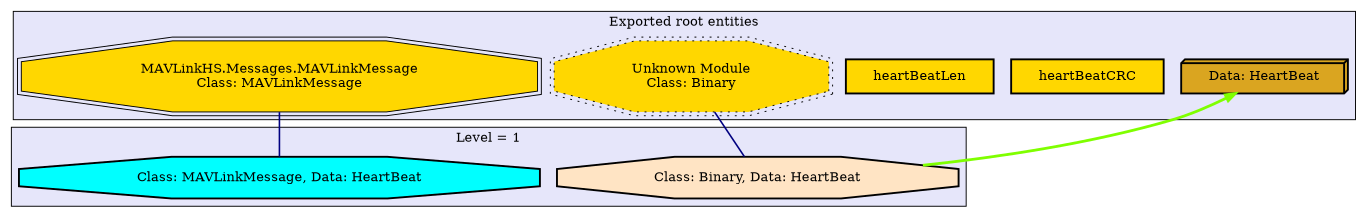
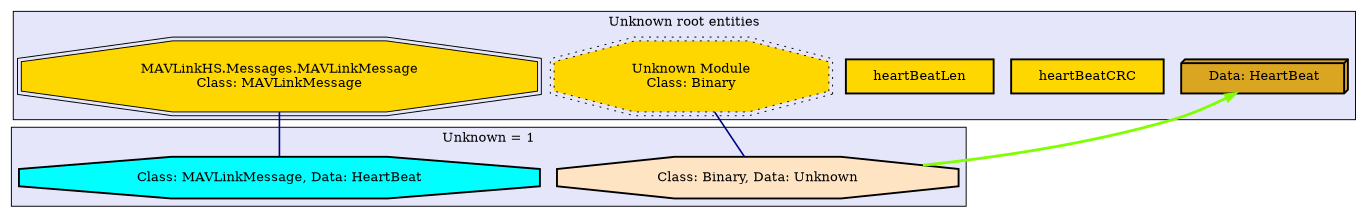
cluster "Exported root entities": label "Exported root entities" -> "Unknown root entities"
cluster "Level = 1": label "Level = 1" -> "Unknown = 1"
node "Class: Binary, Data: HeartBeat": label "Class: Binary, Data: HeartBeat" -> "Class: Binary, Data: Unknown"
